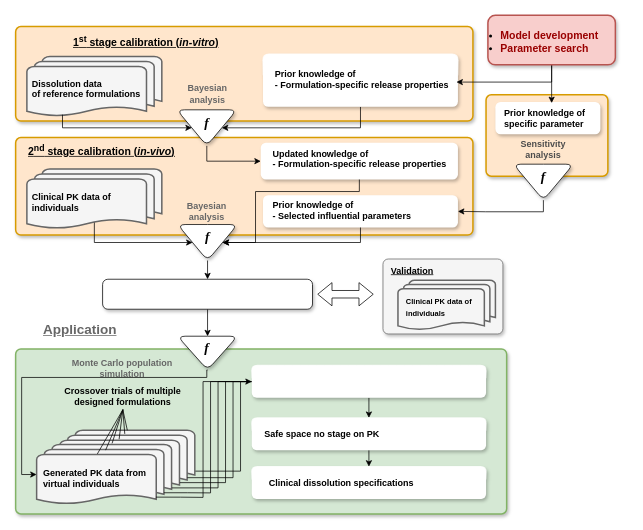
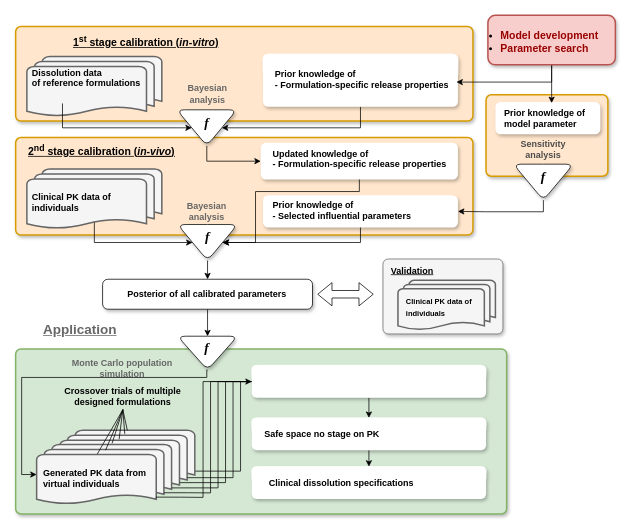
node "Dissolution data of reference formulations": moved (94, 94) -> (94, 83)
node "Prior knowledge of specific parameter": label "Prior knowledge of specific parameter" -> "Prior knowledge of model parameter"
node "Posterior of all calibrated parameters": added
